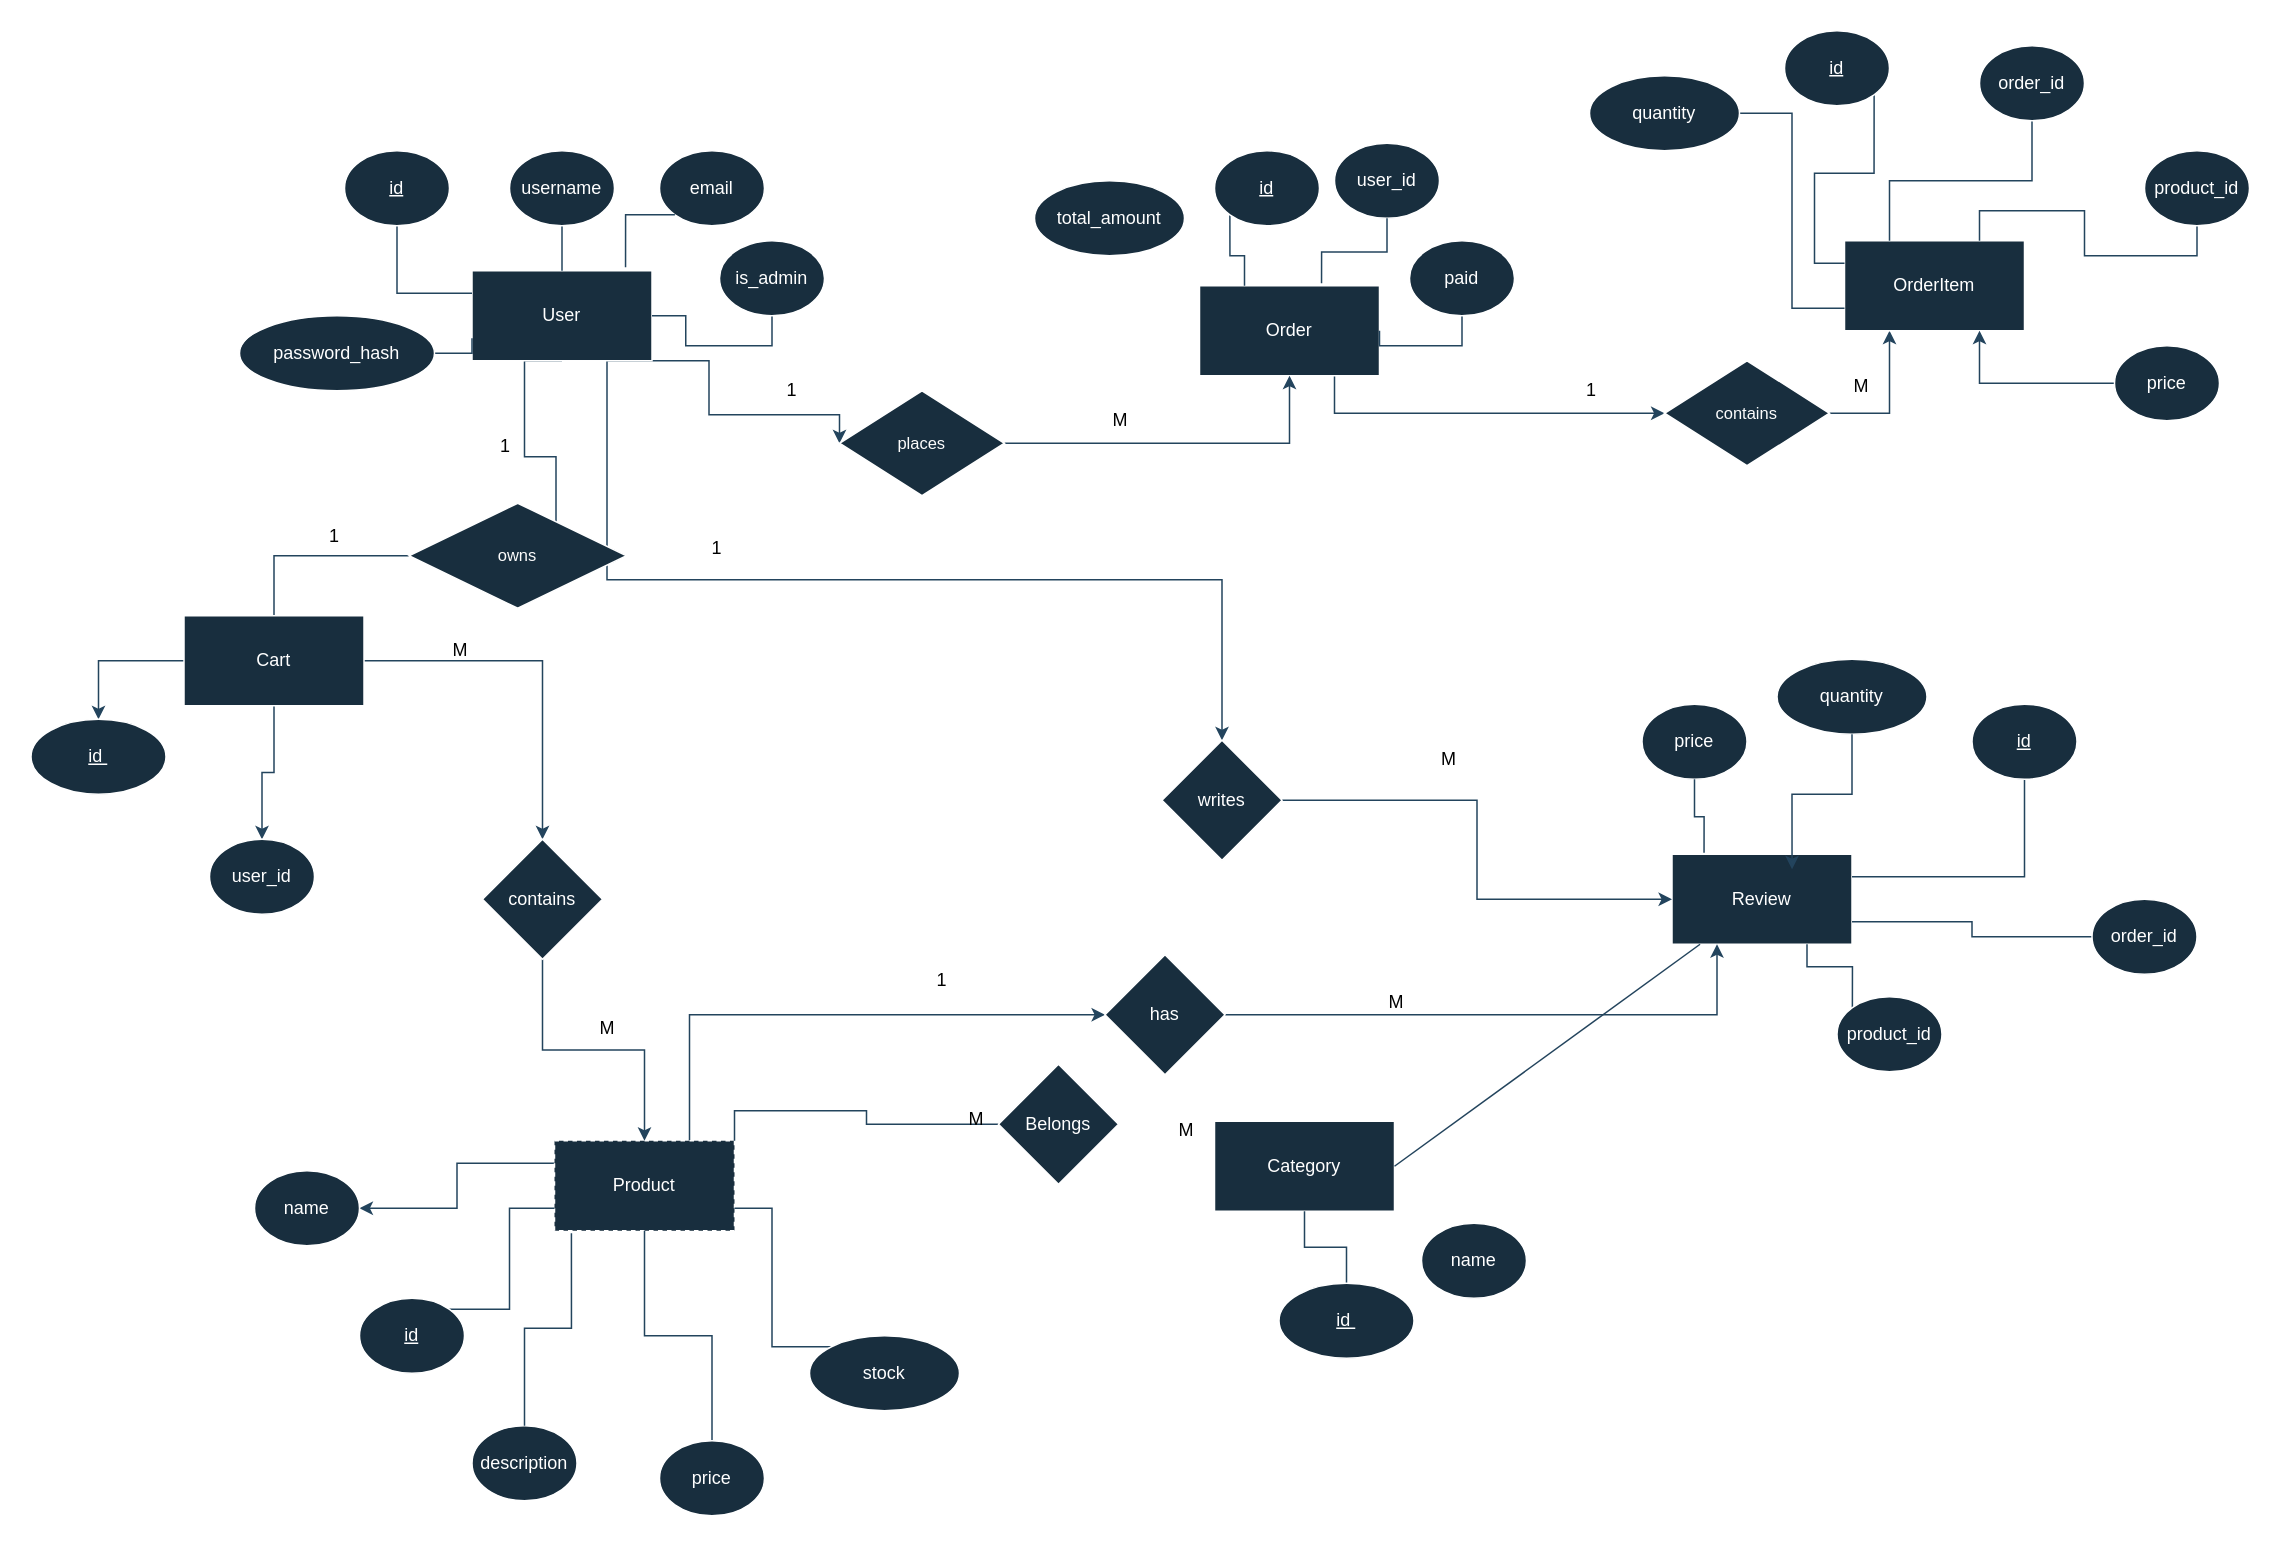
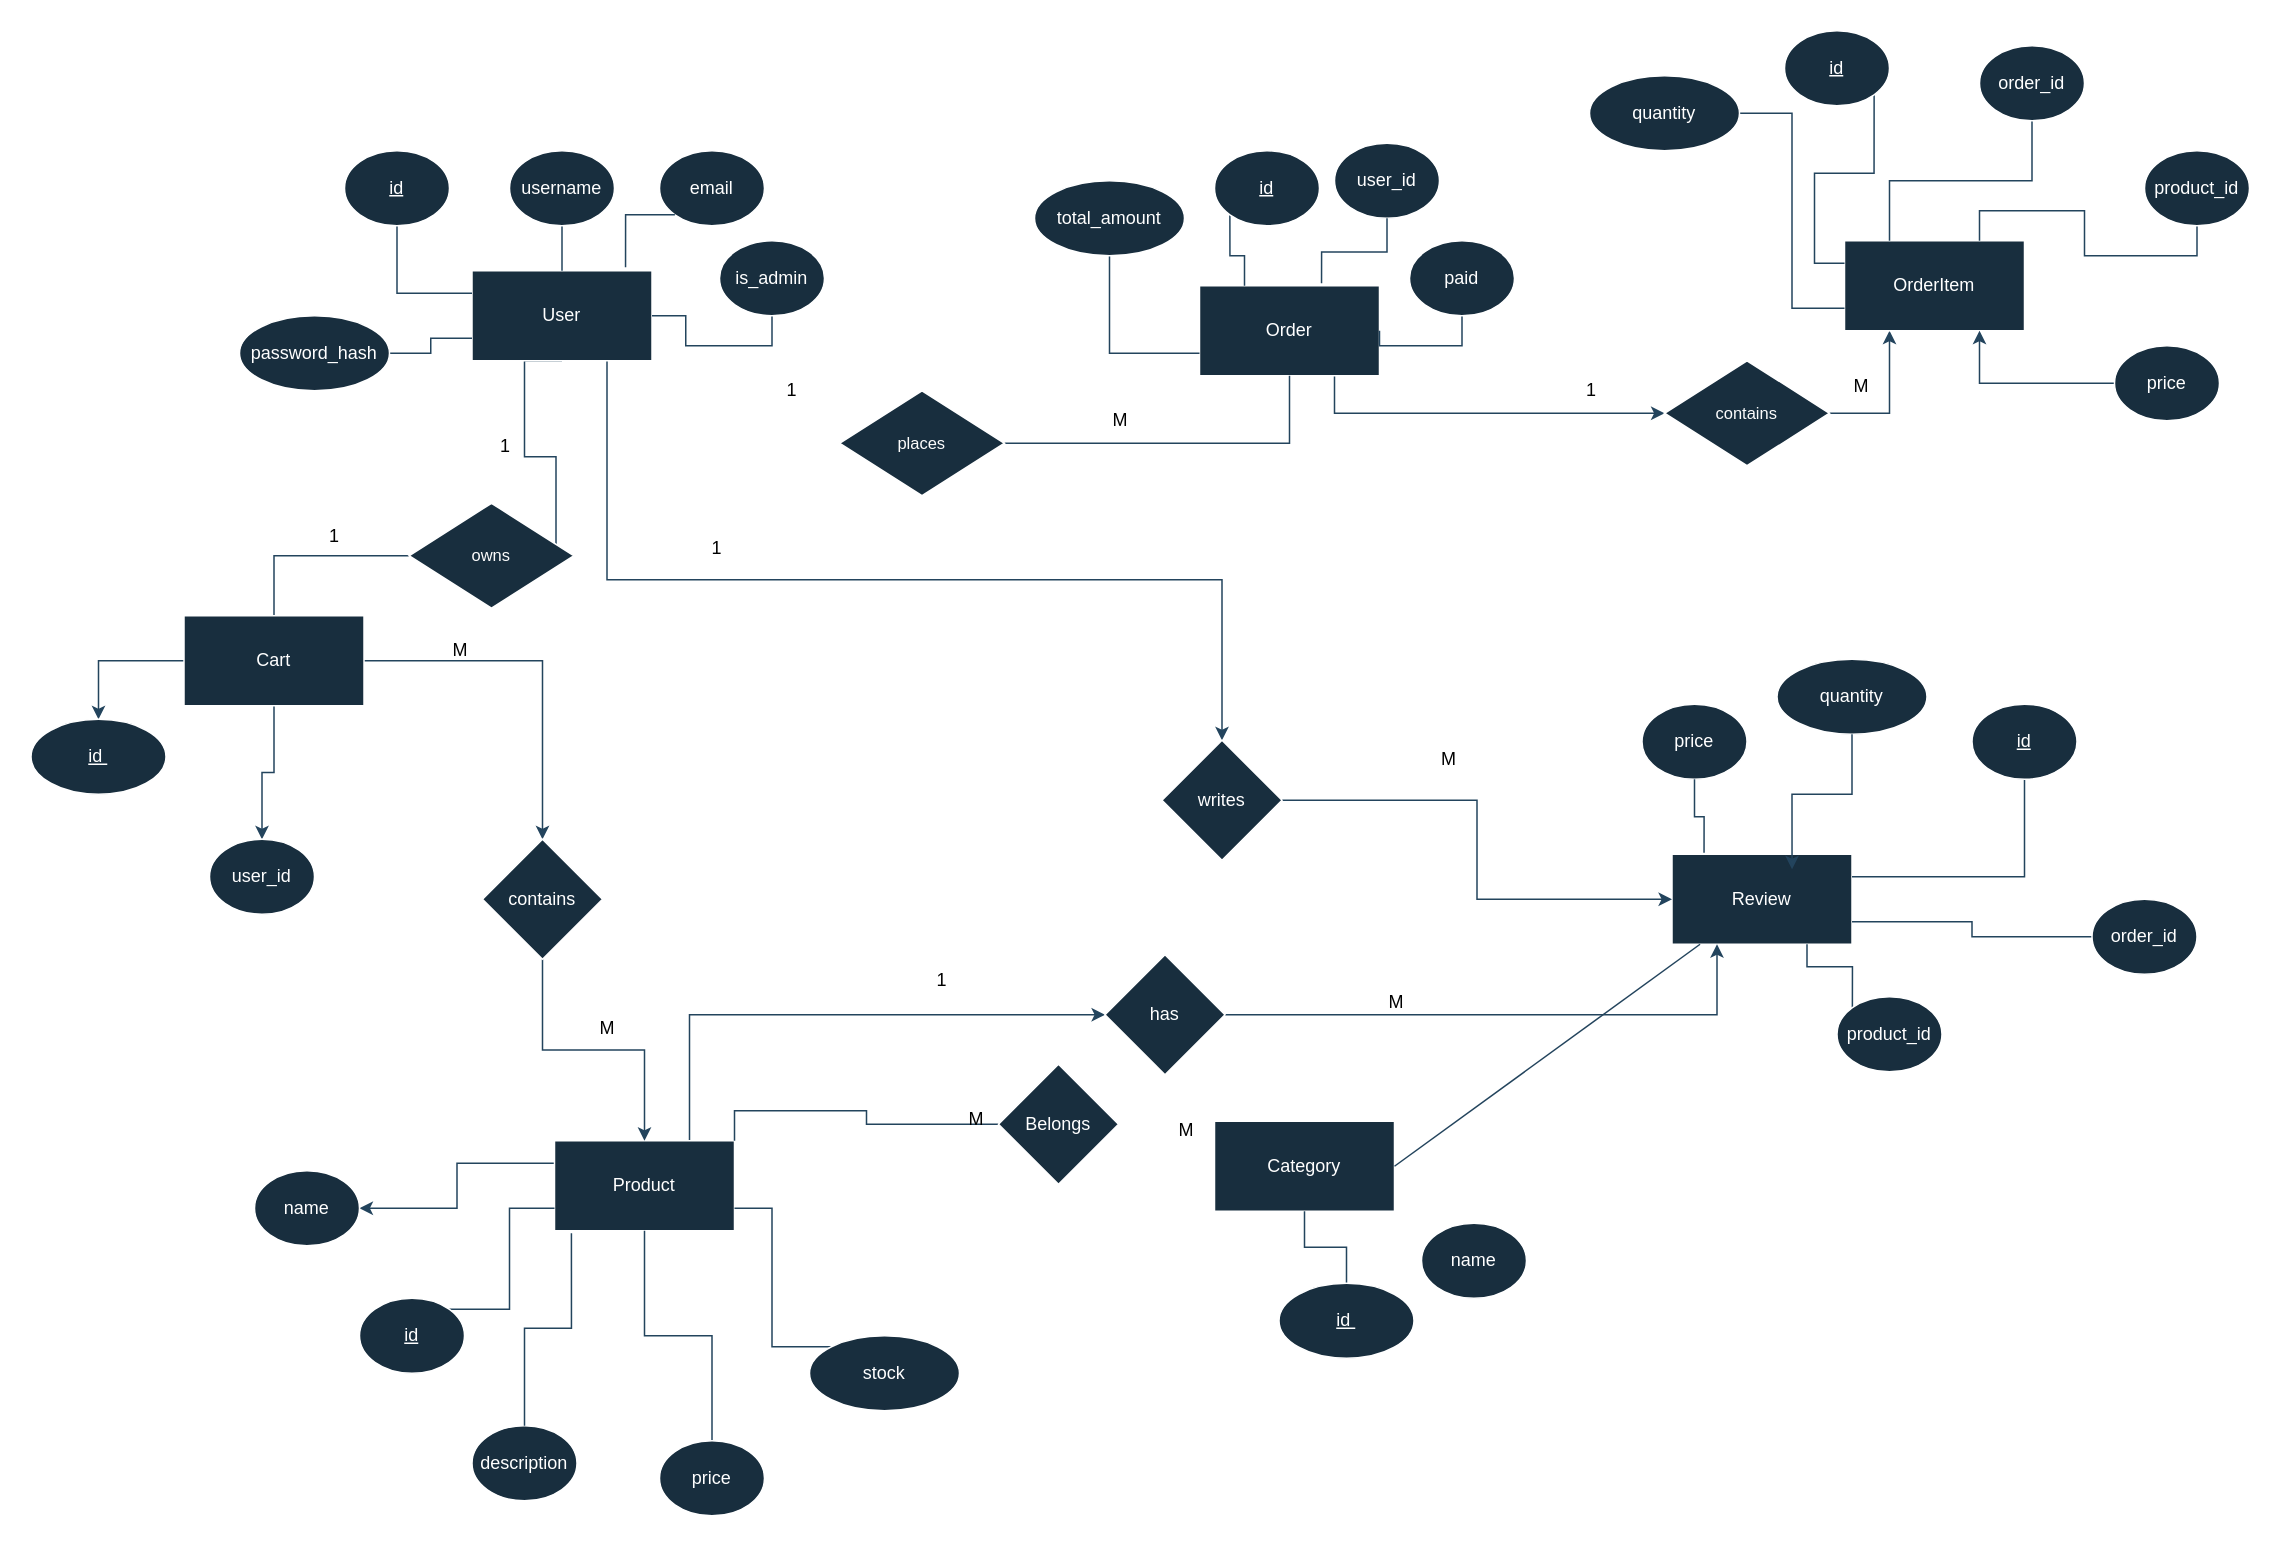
edge "total_amount" -- "Order": added
node "password_hash": size 195x75 -> 150x75
edge "places" -> "Order": arrowhead classic -> none
edge "User" -> "places": removed
node "owns": size 218x105 -> 165x105
node "Product": style dashed -> solid
